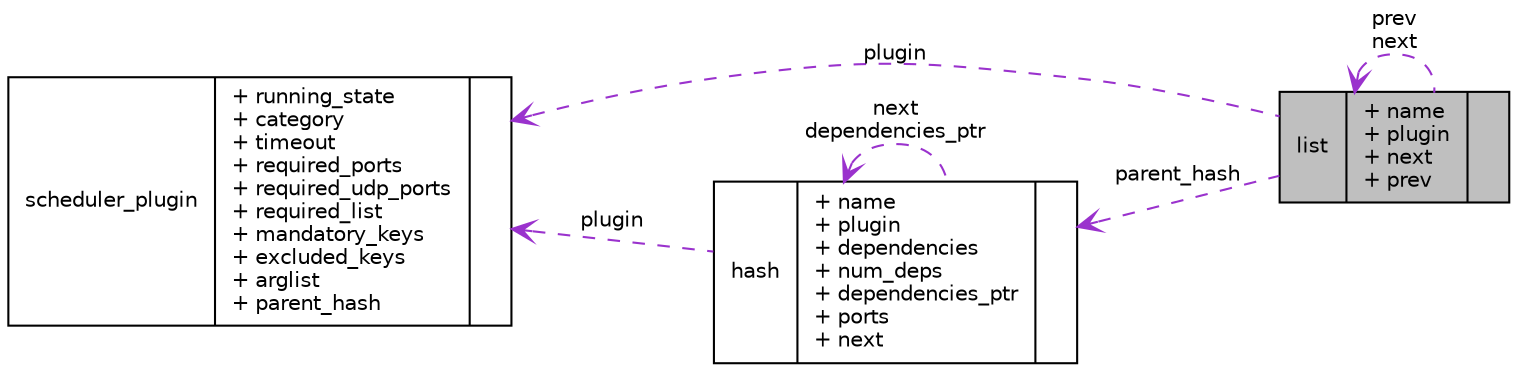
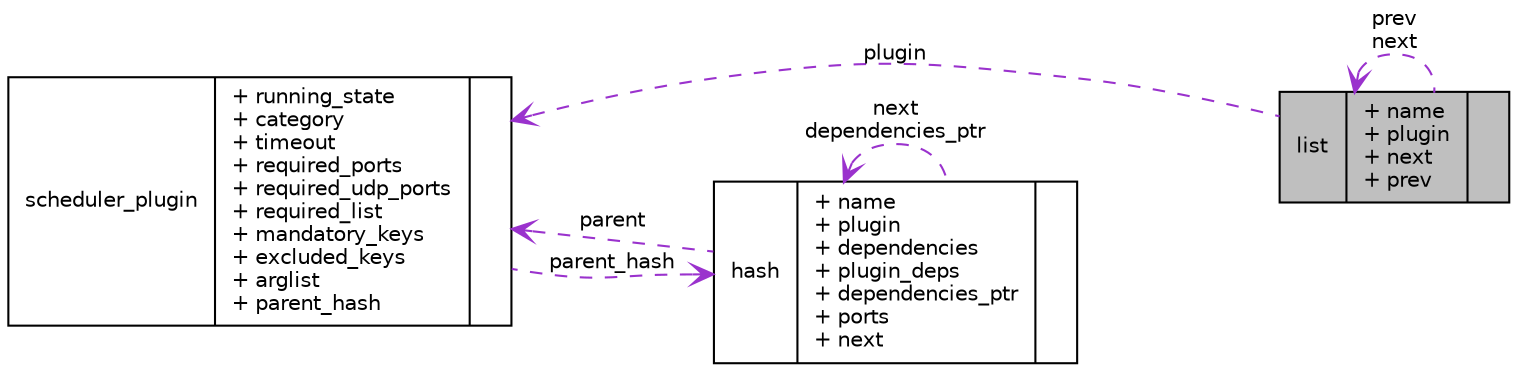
edge "list" -> "hash": now "scheduler_plugin" -> "hash"
edge "hash" -> "scheduler_plugin": label "plugin" -> "parent"
node "hash": text "+ num_deps" -> "+ plugin_deps"
